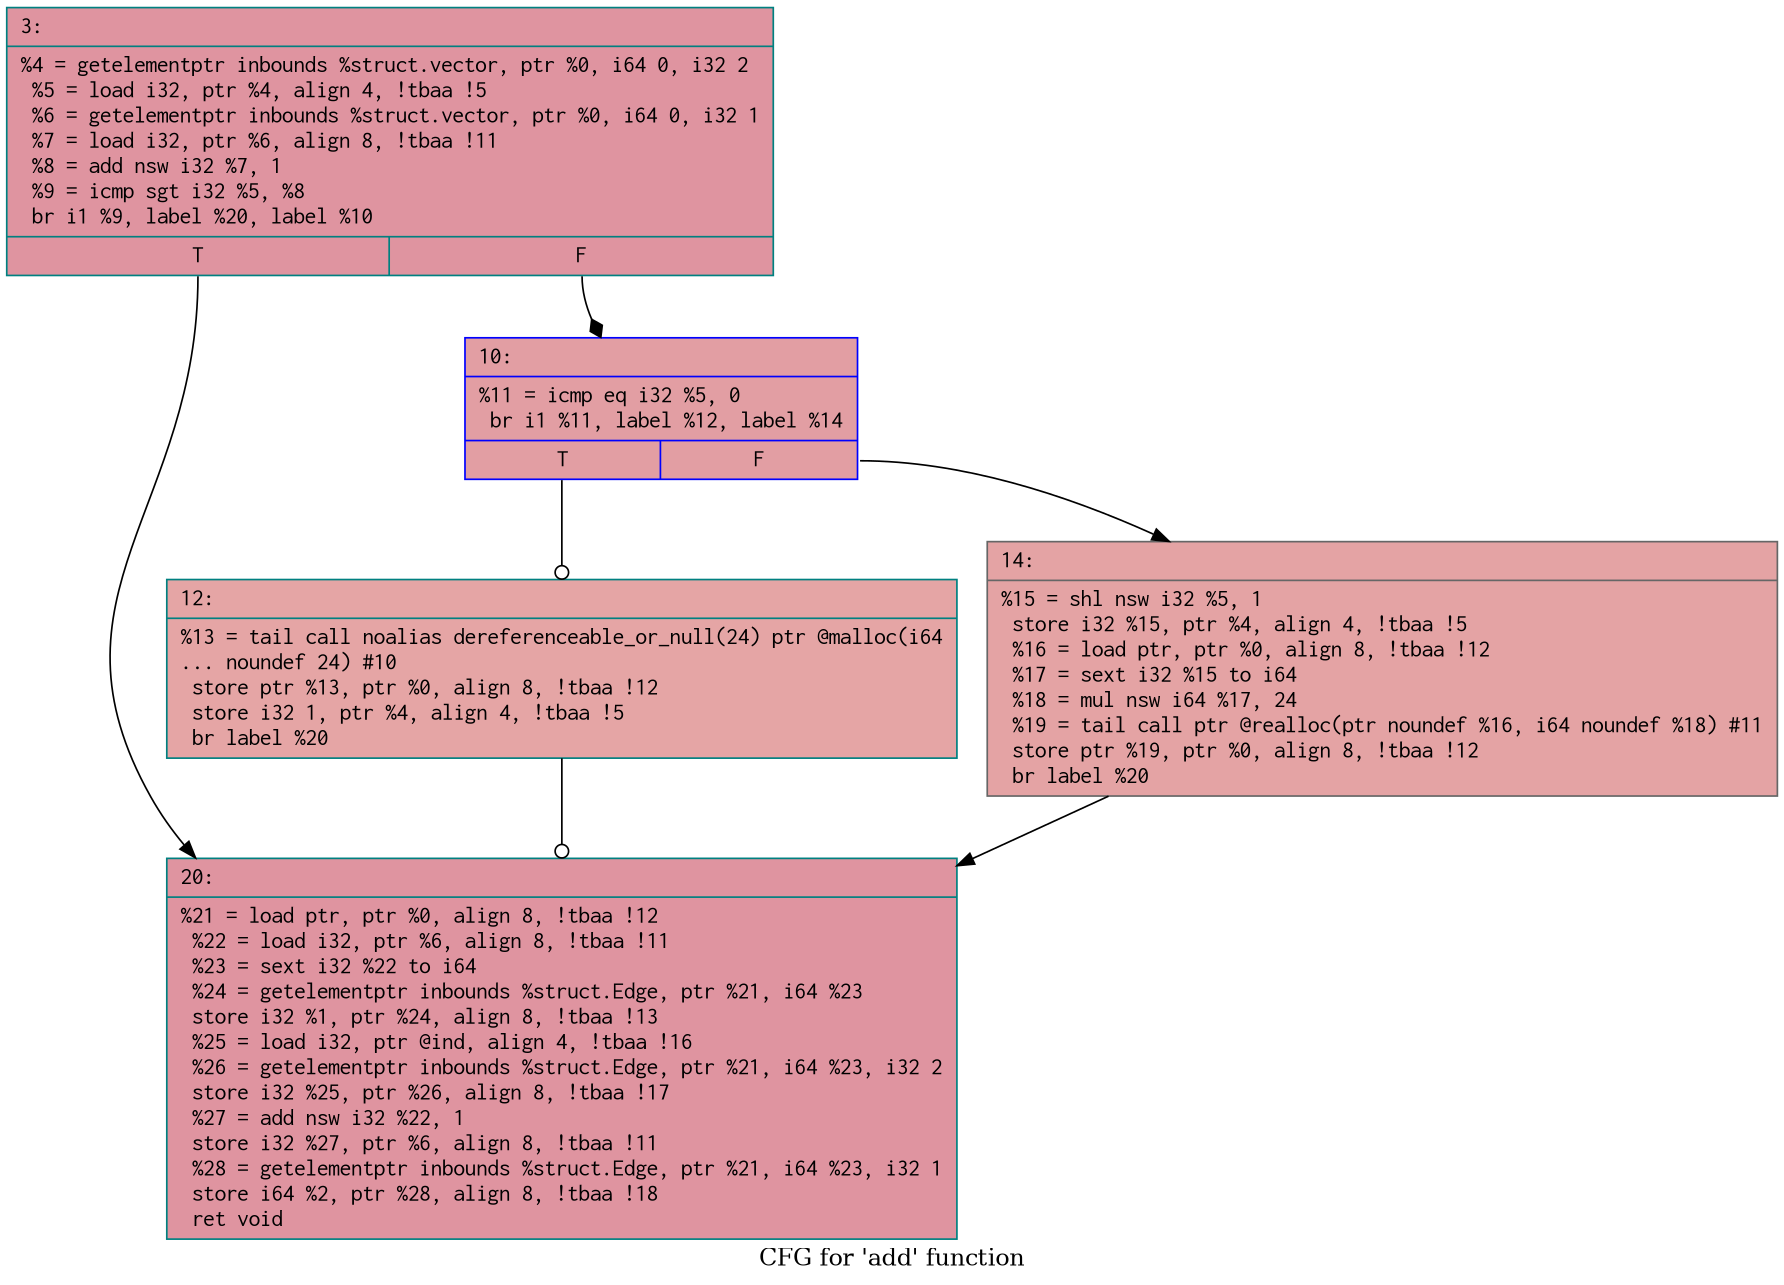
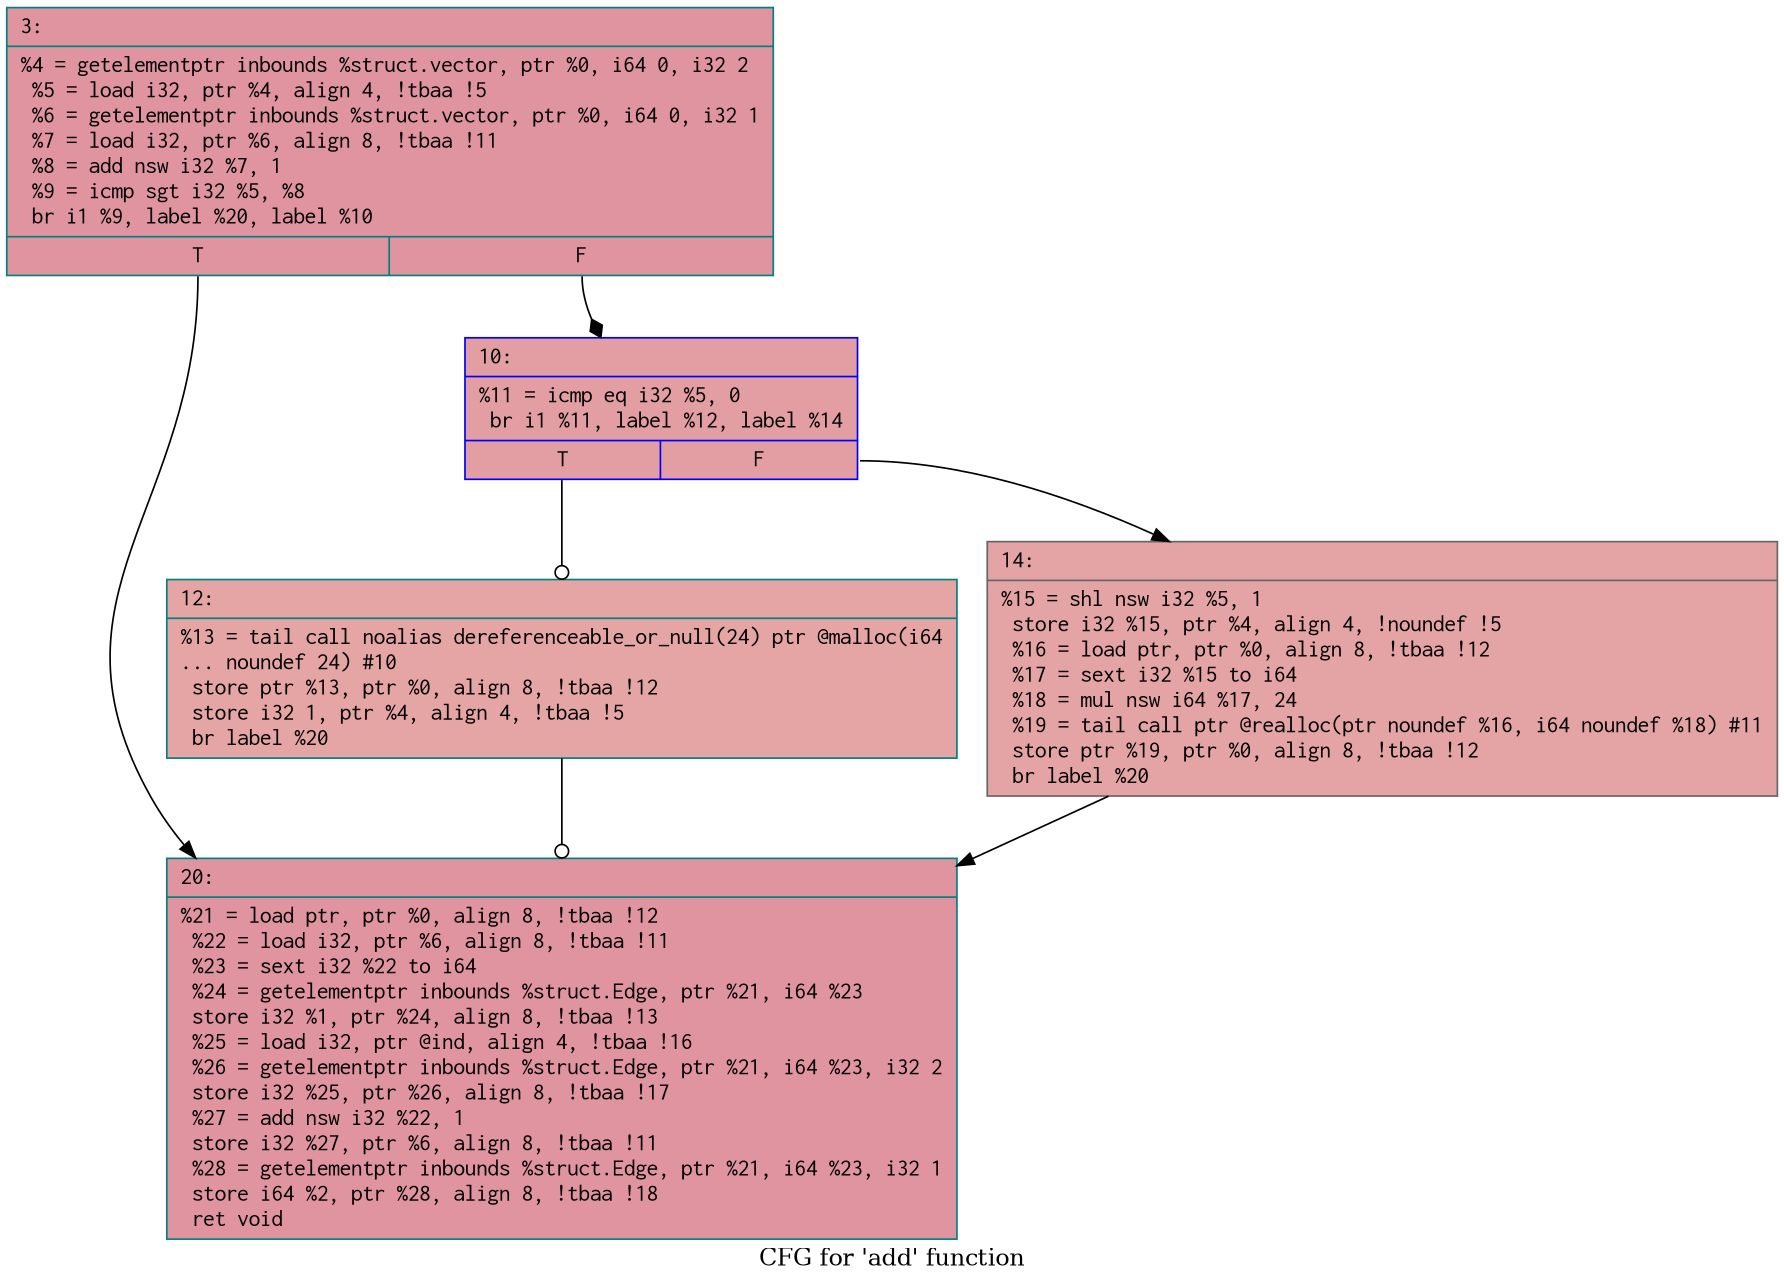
node "14:": text "store i32 %15, ptr %4, align 4, !tbaa !5" -> "store i32 %15, ptr %4, align 4, !noundef !5"
